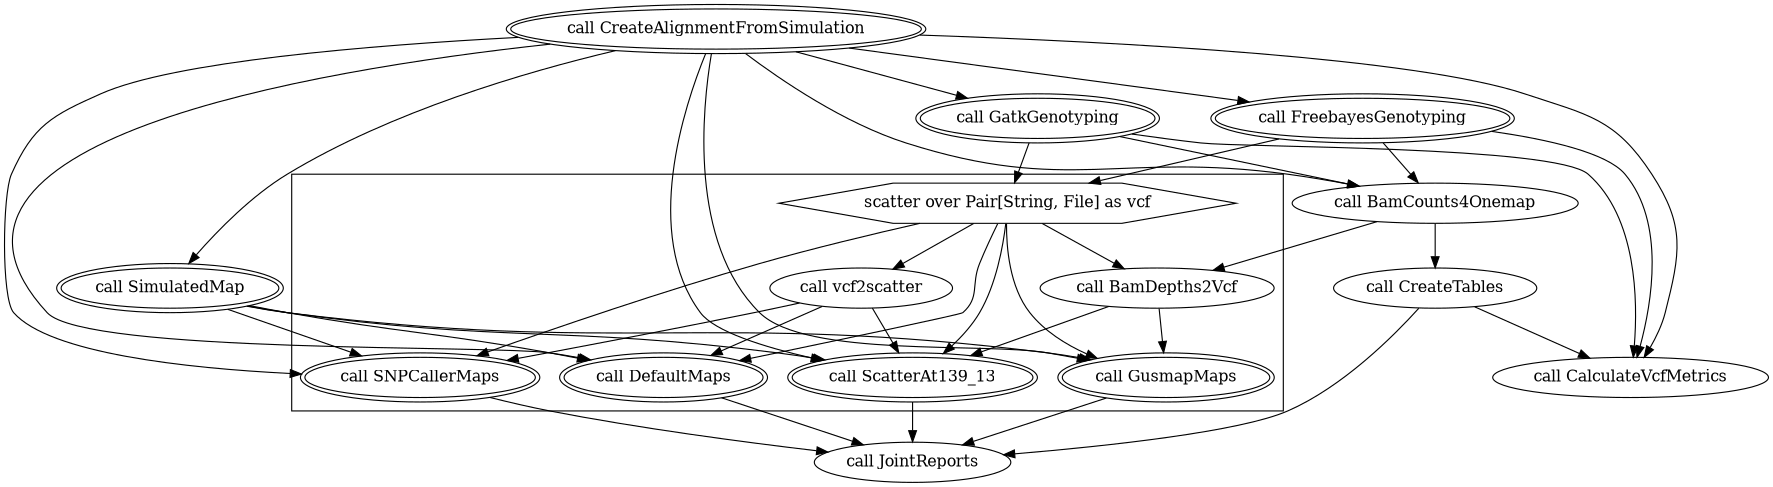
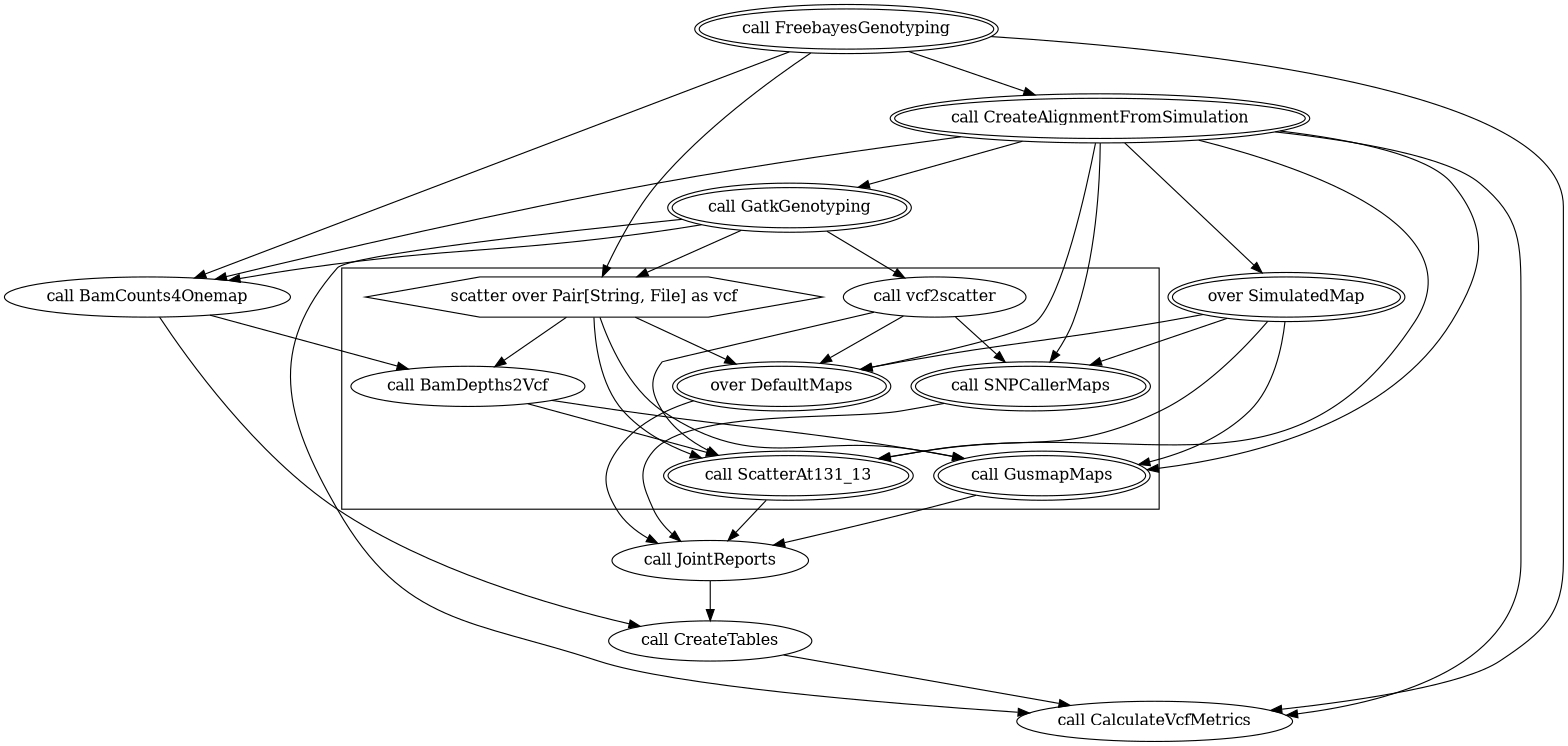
edge "call CreateAlignmentFromSimulation" -> "call FreebayesGenotyping": reversed
edge "scatter over Pair[String, File] as vcf" -> "call vcf2scatter": now "call GatkGenotyping" -> "call vcf2scatter"
edge "scatter over Pair[String, File] as vcf" -> "call SNPCallerMaps": removed
node "call SimulatedMap": label "call SimulatedMap" -> "over SimulatedMap"
node "call DefaultMaps": label "call DefaultMaps" -> "over DefaultMaps"
node "call ScatterAt139_13": label "call ScatterAt139_13" -> "call ScatterAt131_13"
edge "call CreateTables" -> "call JointReports": reversed
